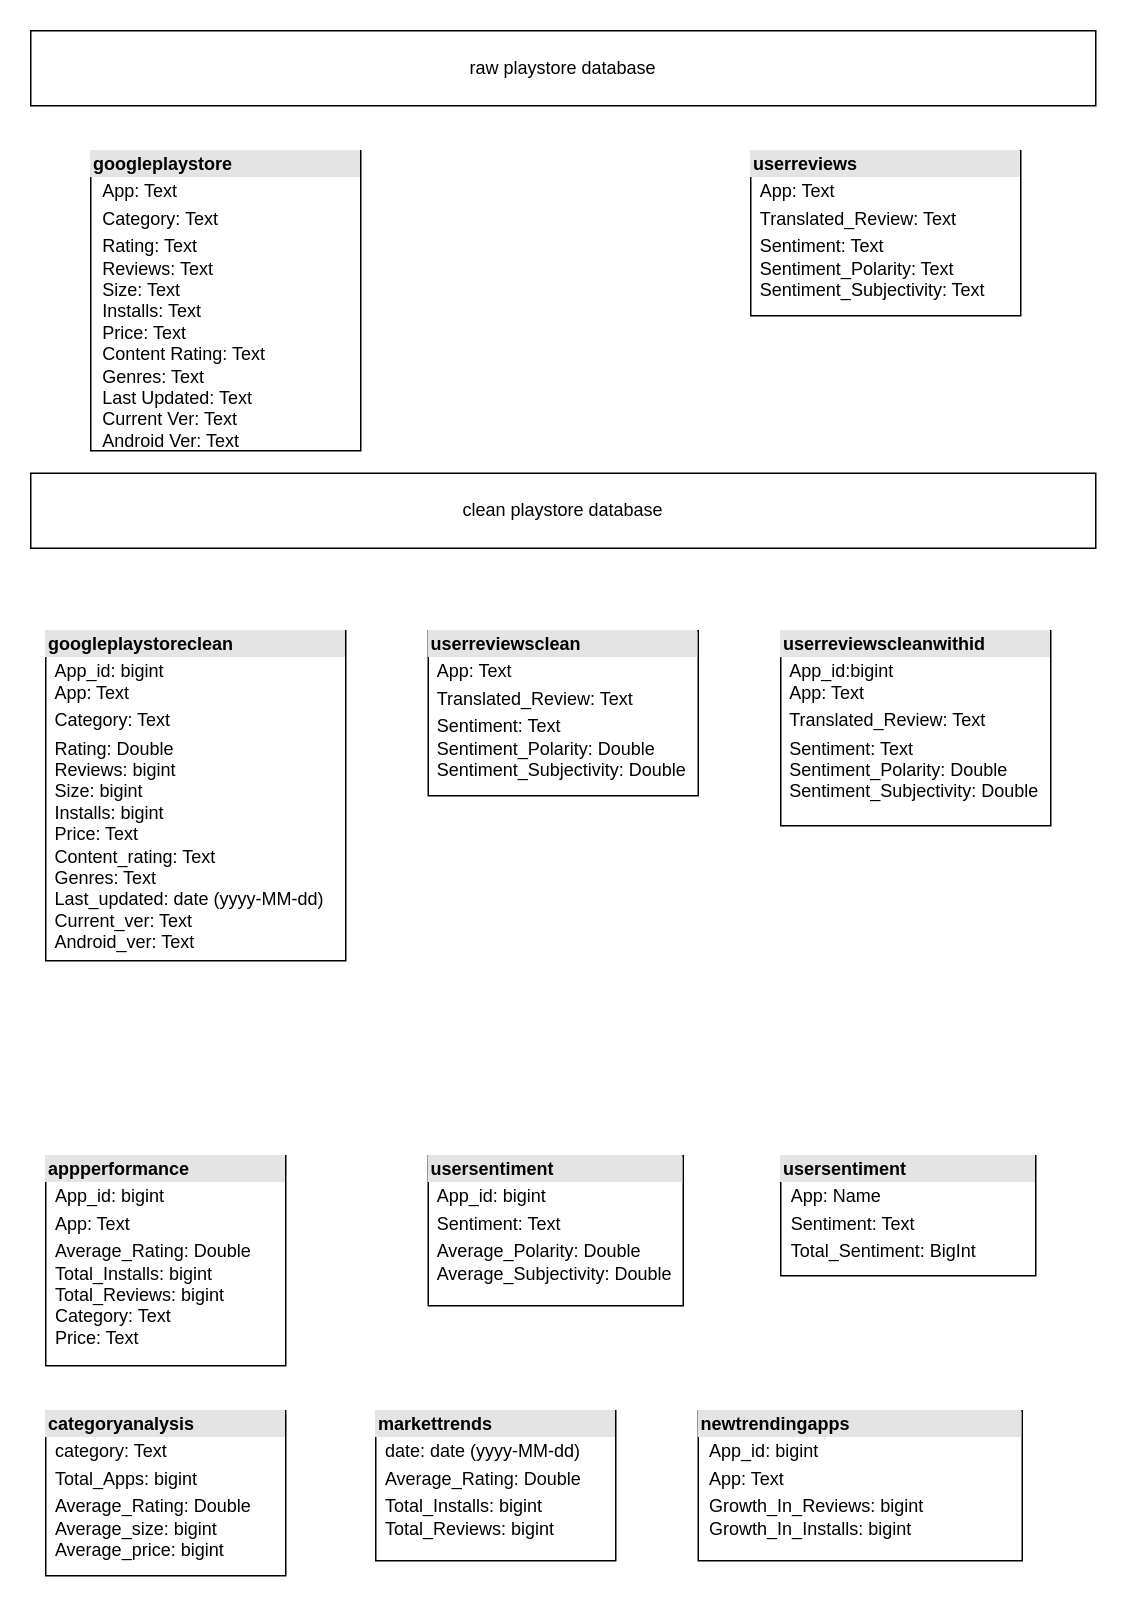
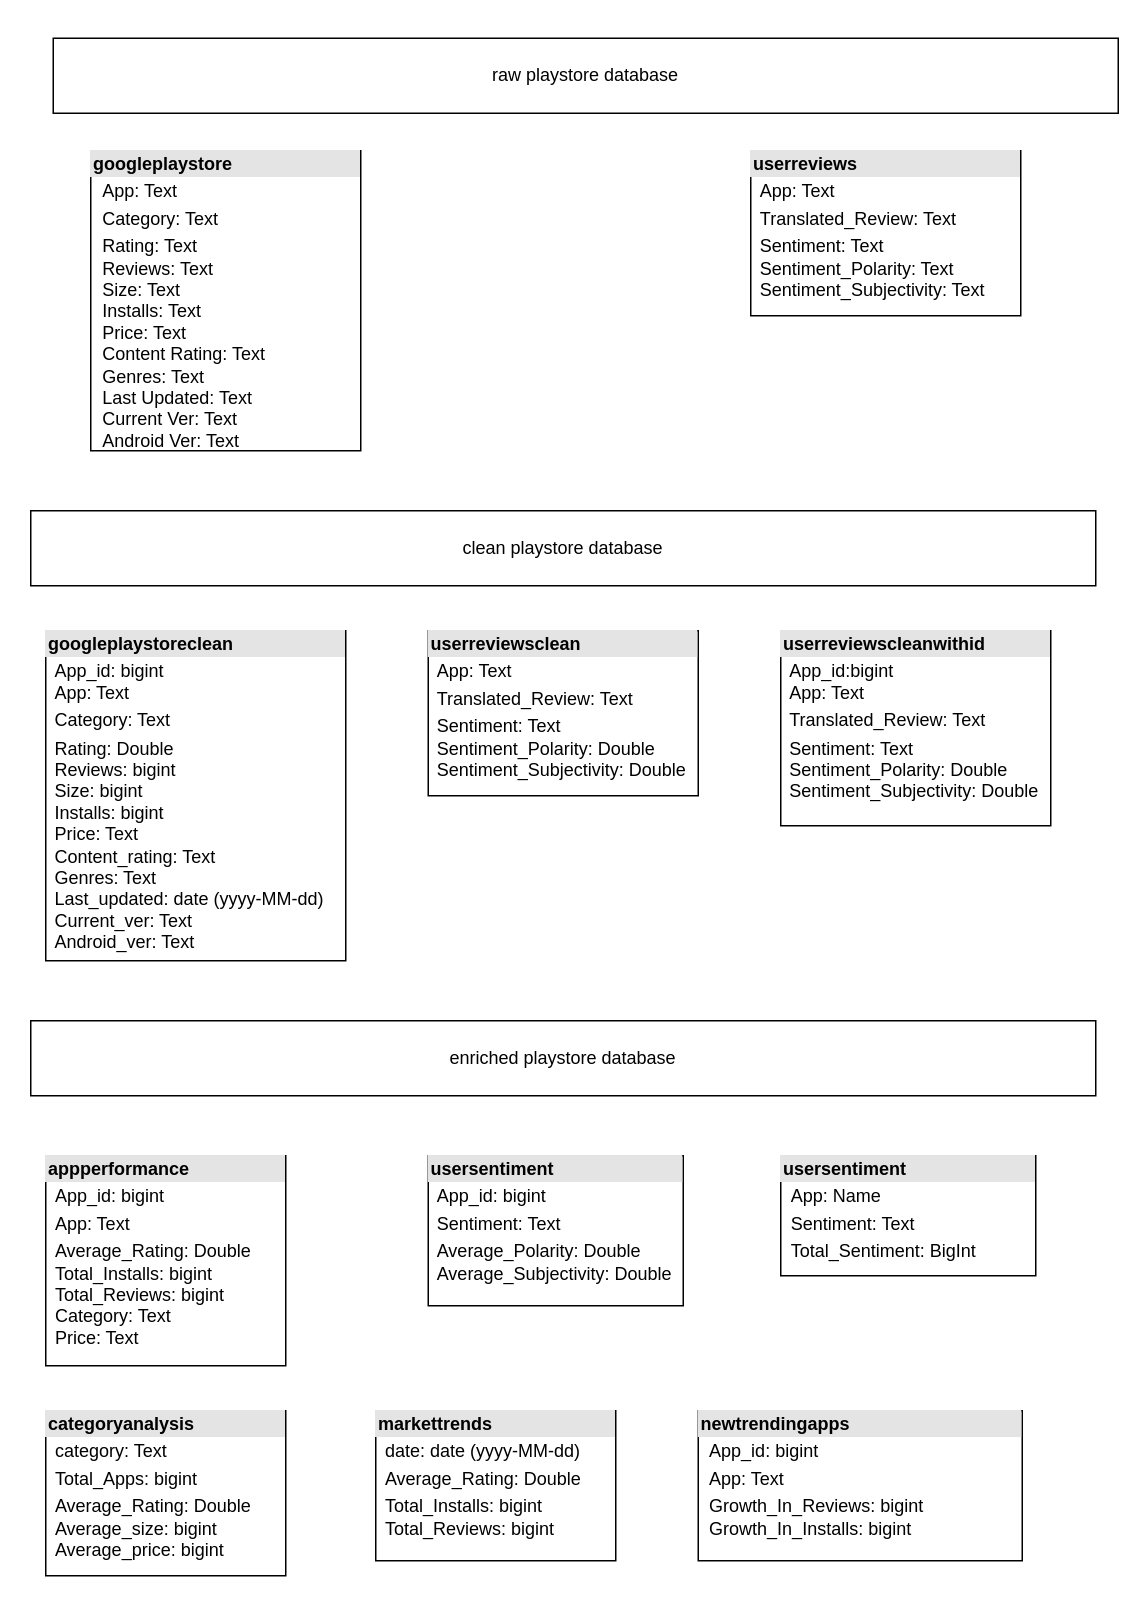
node "raw playstore database": moved (563, 68) -> (586, 76)
node "clean playstore database": moved (563, 511) -> (563, 548)
node "enriched playstore database": added
